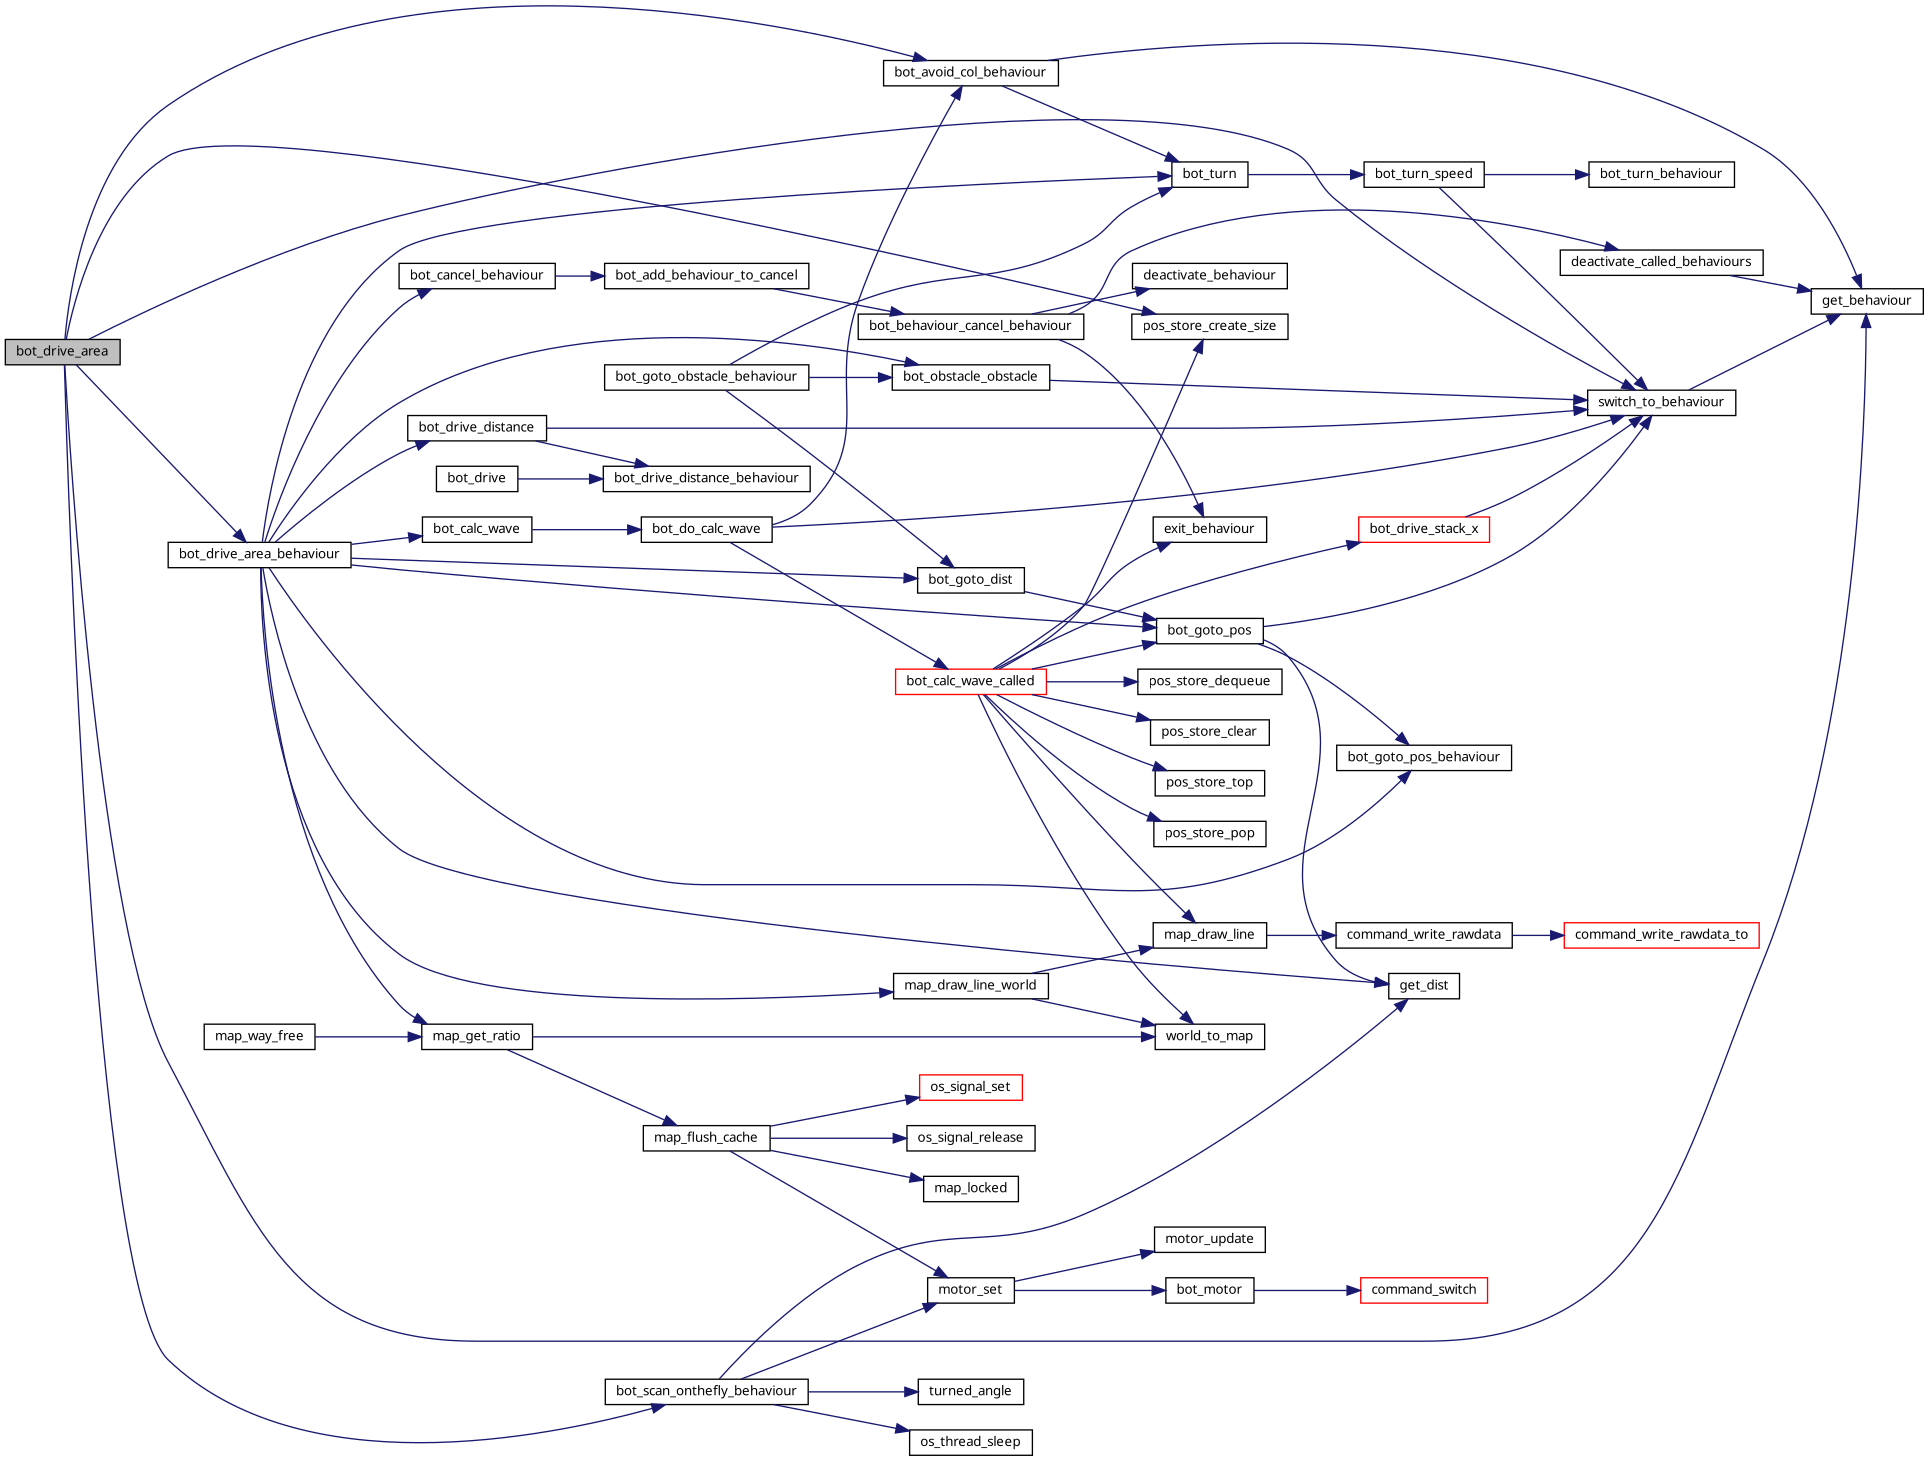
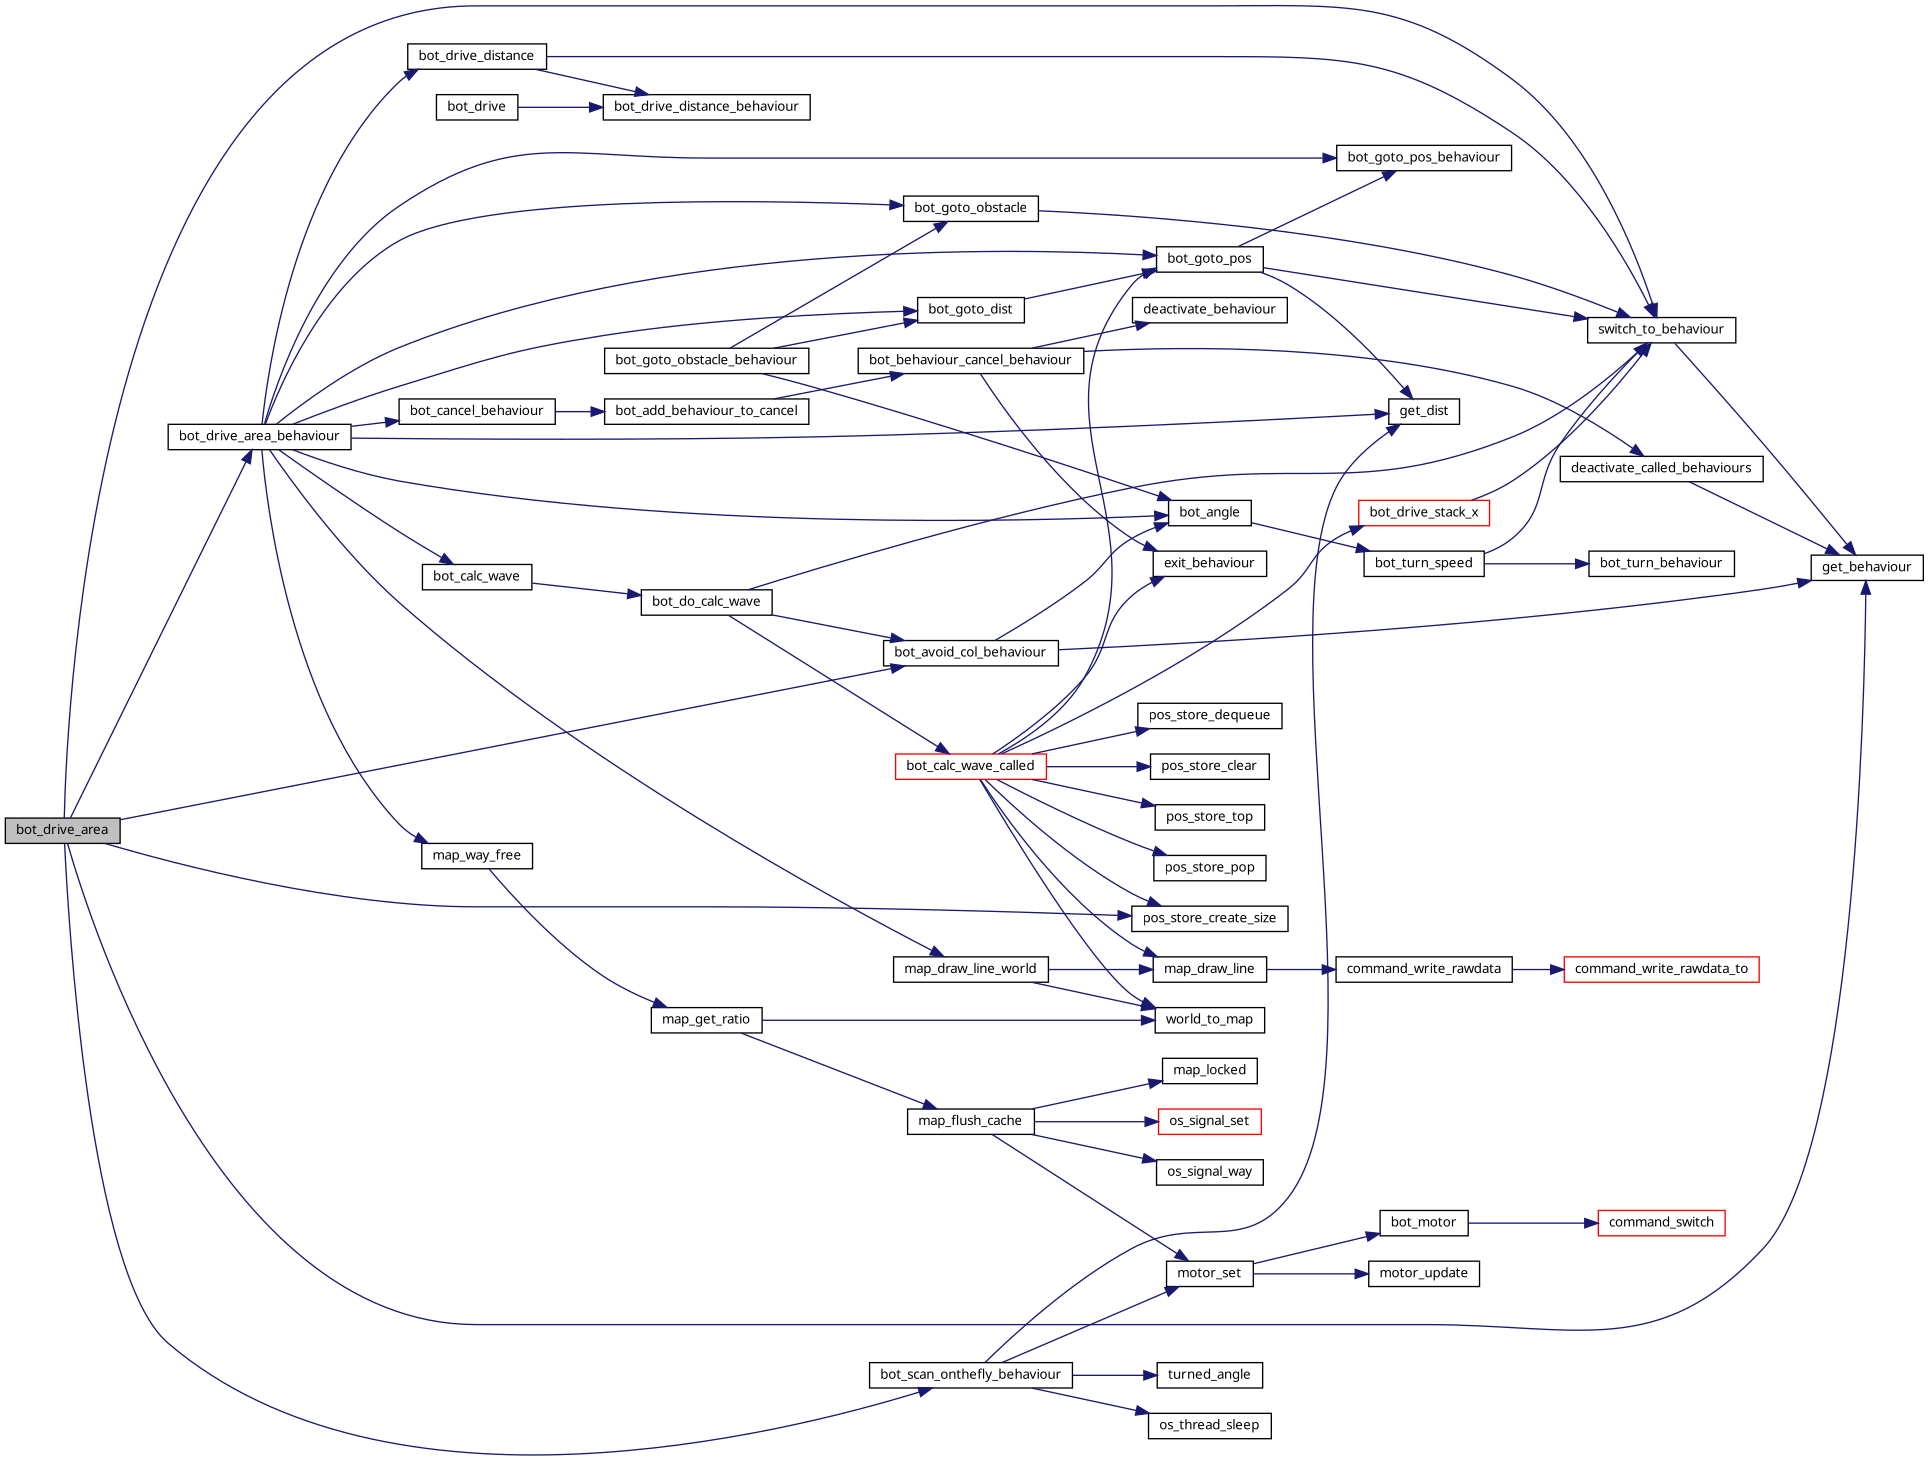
node "bot_turn": label "bot_turn" -> "bot_angle"
node "bot_obstacle_obstacle": label "bot_obstacle_obstacle" -> "bot_goto_obstacle"
edge "bot_drive_area_behaviour" -> "map_get_ratio": now "bot_drive_area_behaviour" -> "map_way_free"
node "os_signal_release": label "os_signal_release" -> "os_signal_way"
